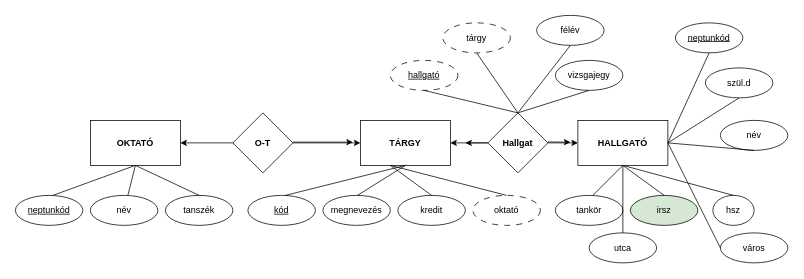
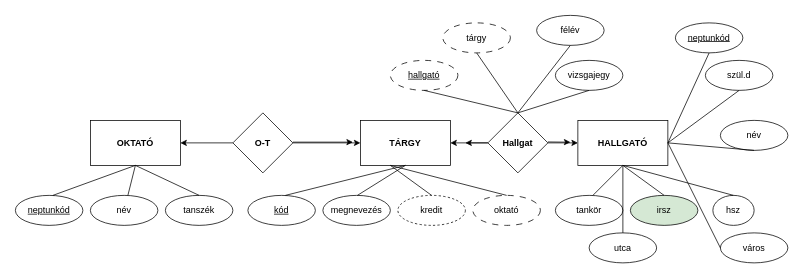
node "szül.d": moved (739, 83) -> (739, 75)
node "kredit": style solid -> dashed
